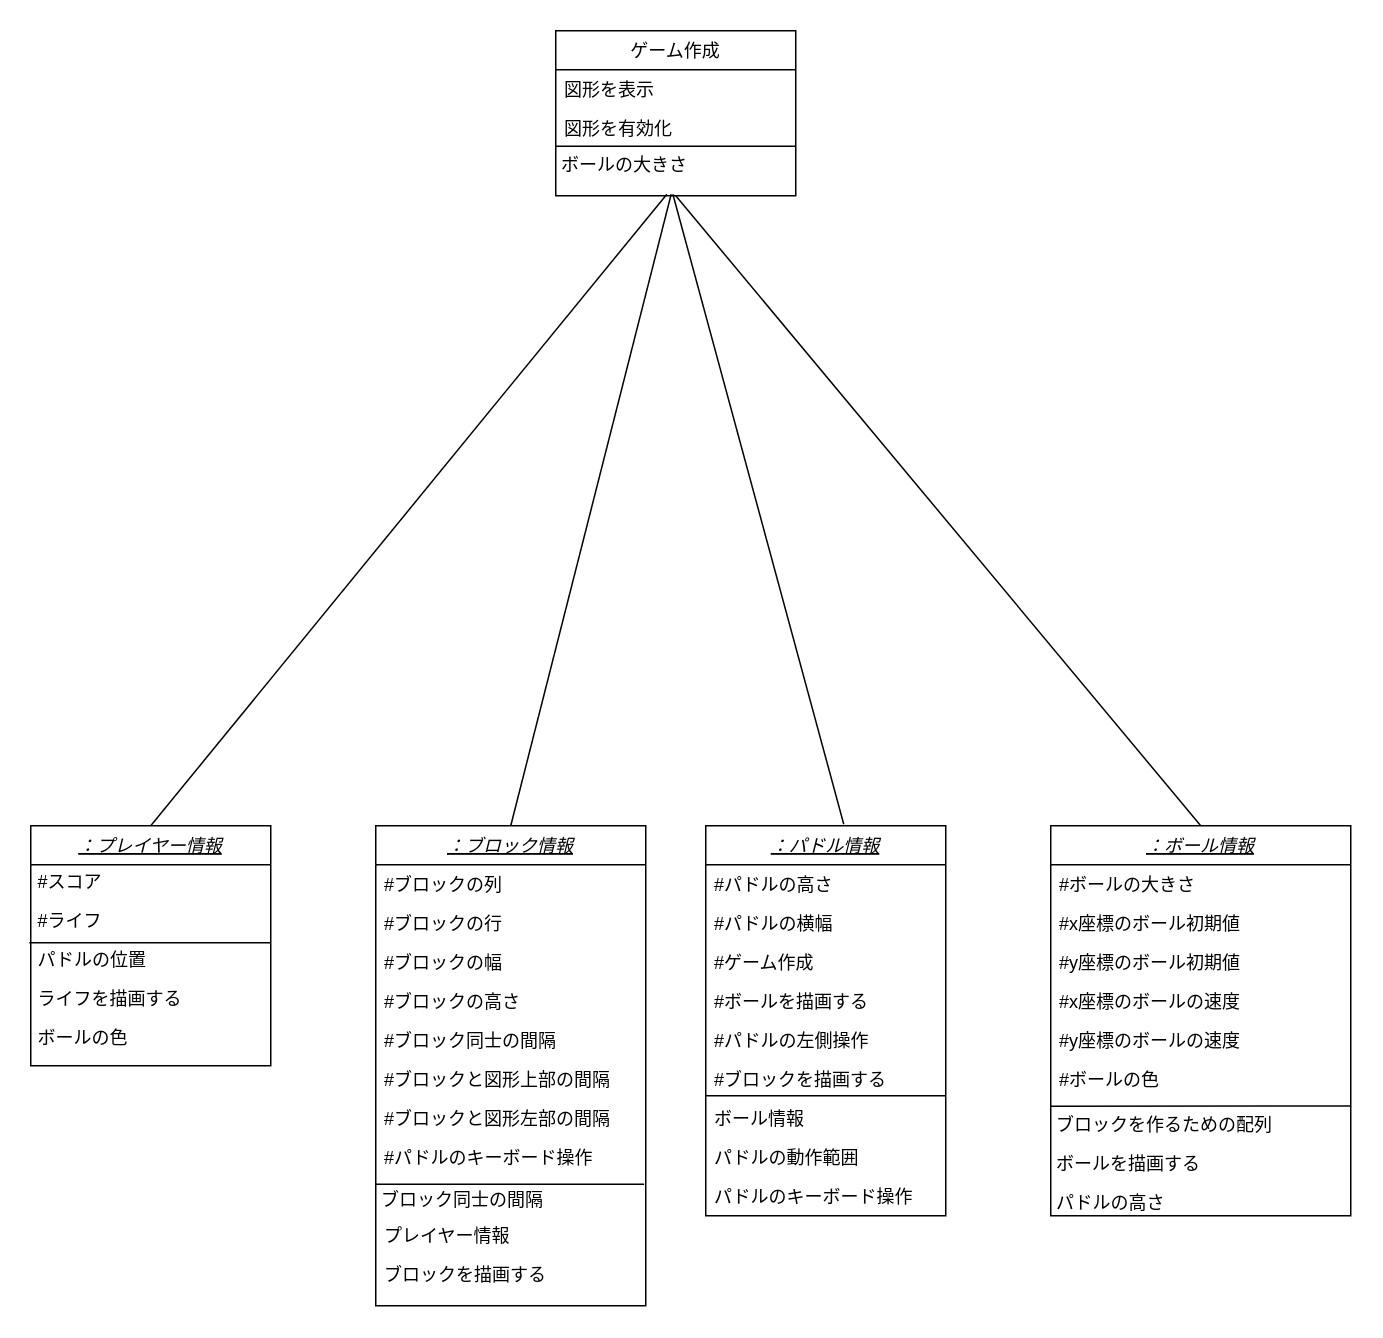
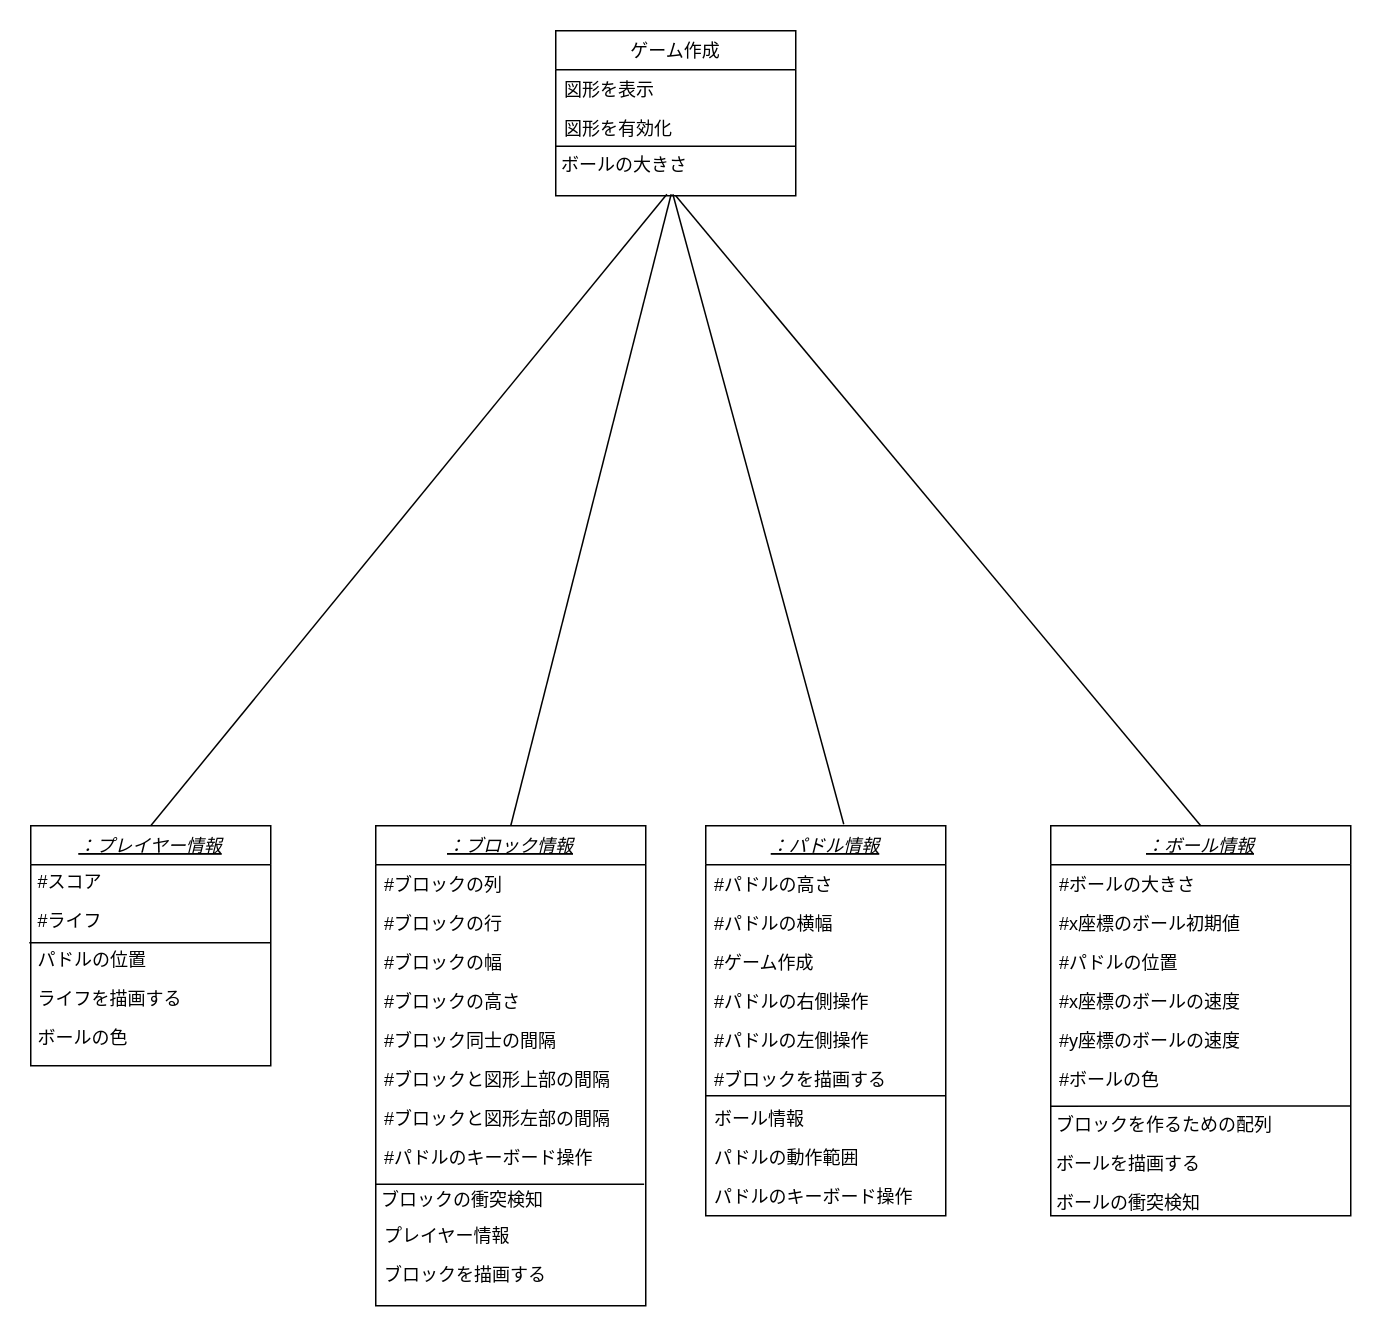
node "#y座標のボール初期値": label "#y座標のボール初期値" -> "#パドルの位置"
node "#ボールを描画する": label "#ボールを描画する" -> "#パドルの右側操作"
node "ブロック同士の間隔": label "ブロック同士の間隔" -> "ブロックの衝突検知"
node "パドルの高さ": label "パドルの高さ" -> "ボールの衝突検知"
